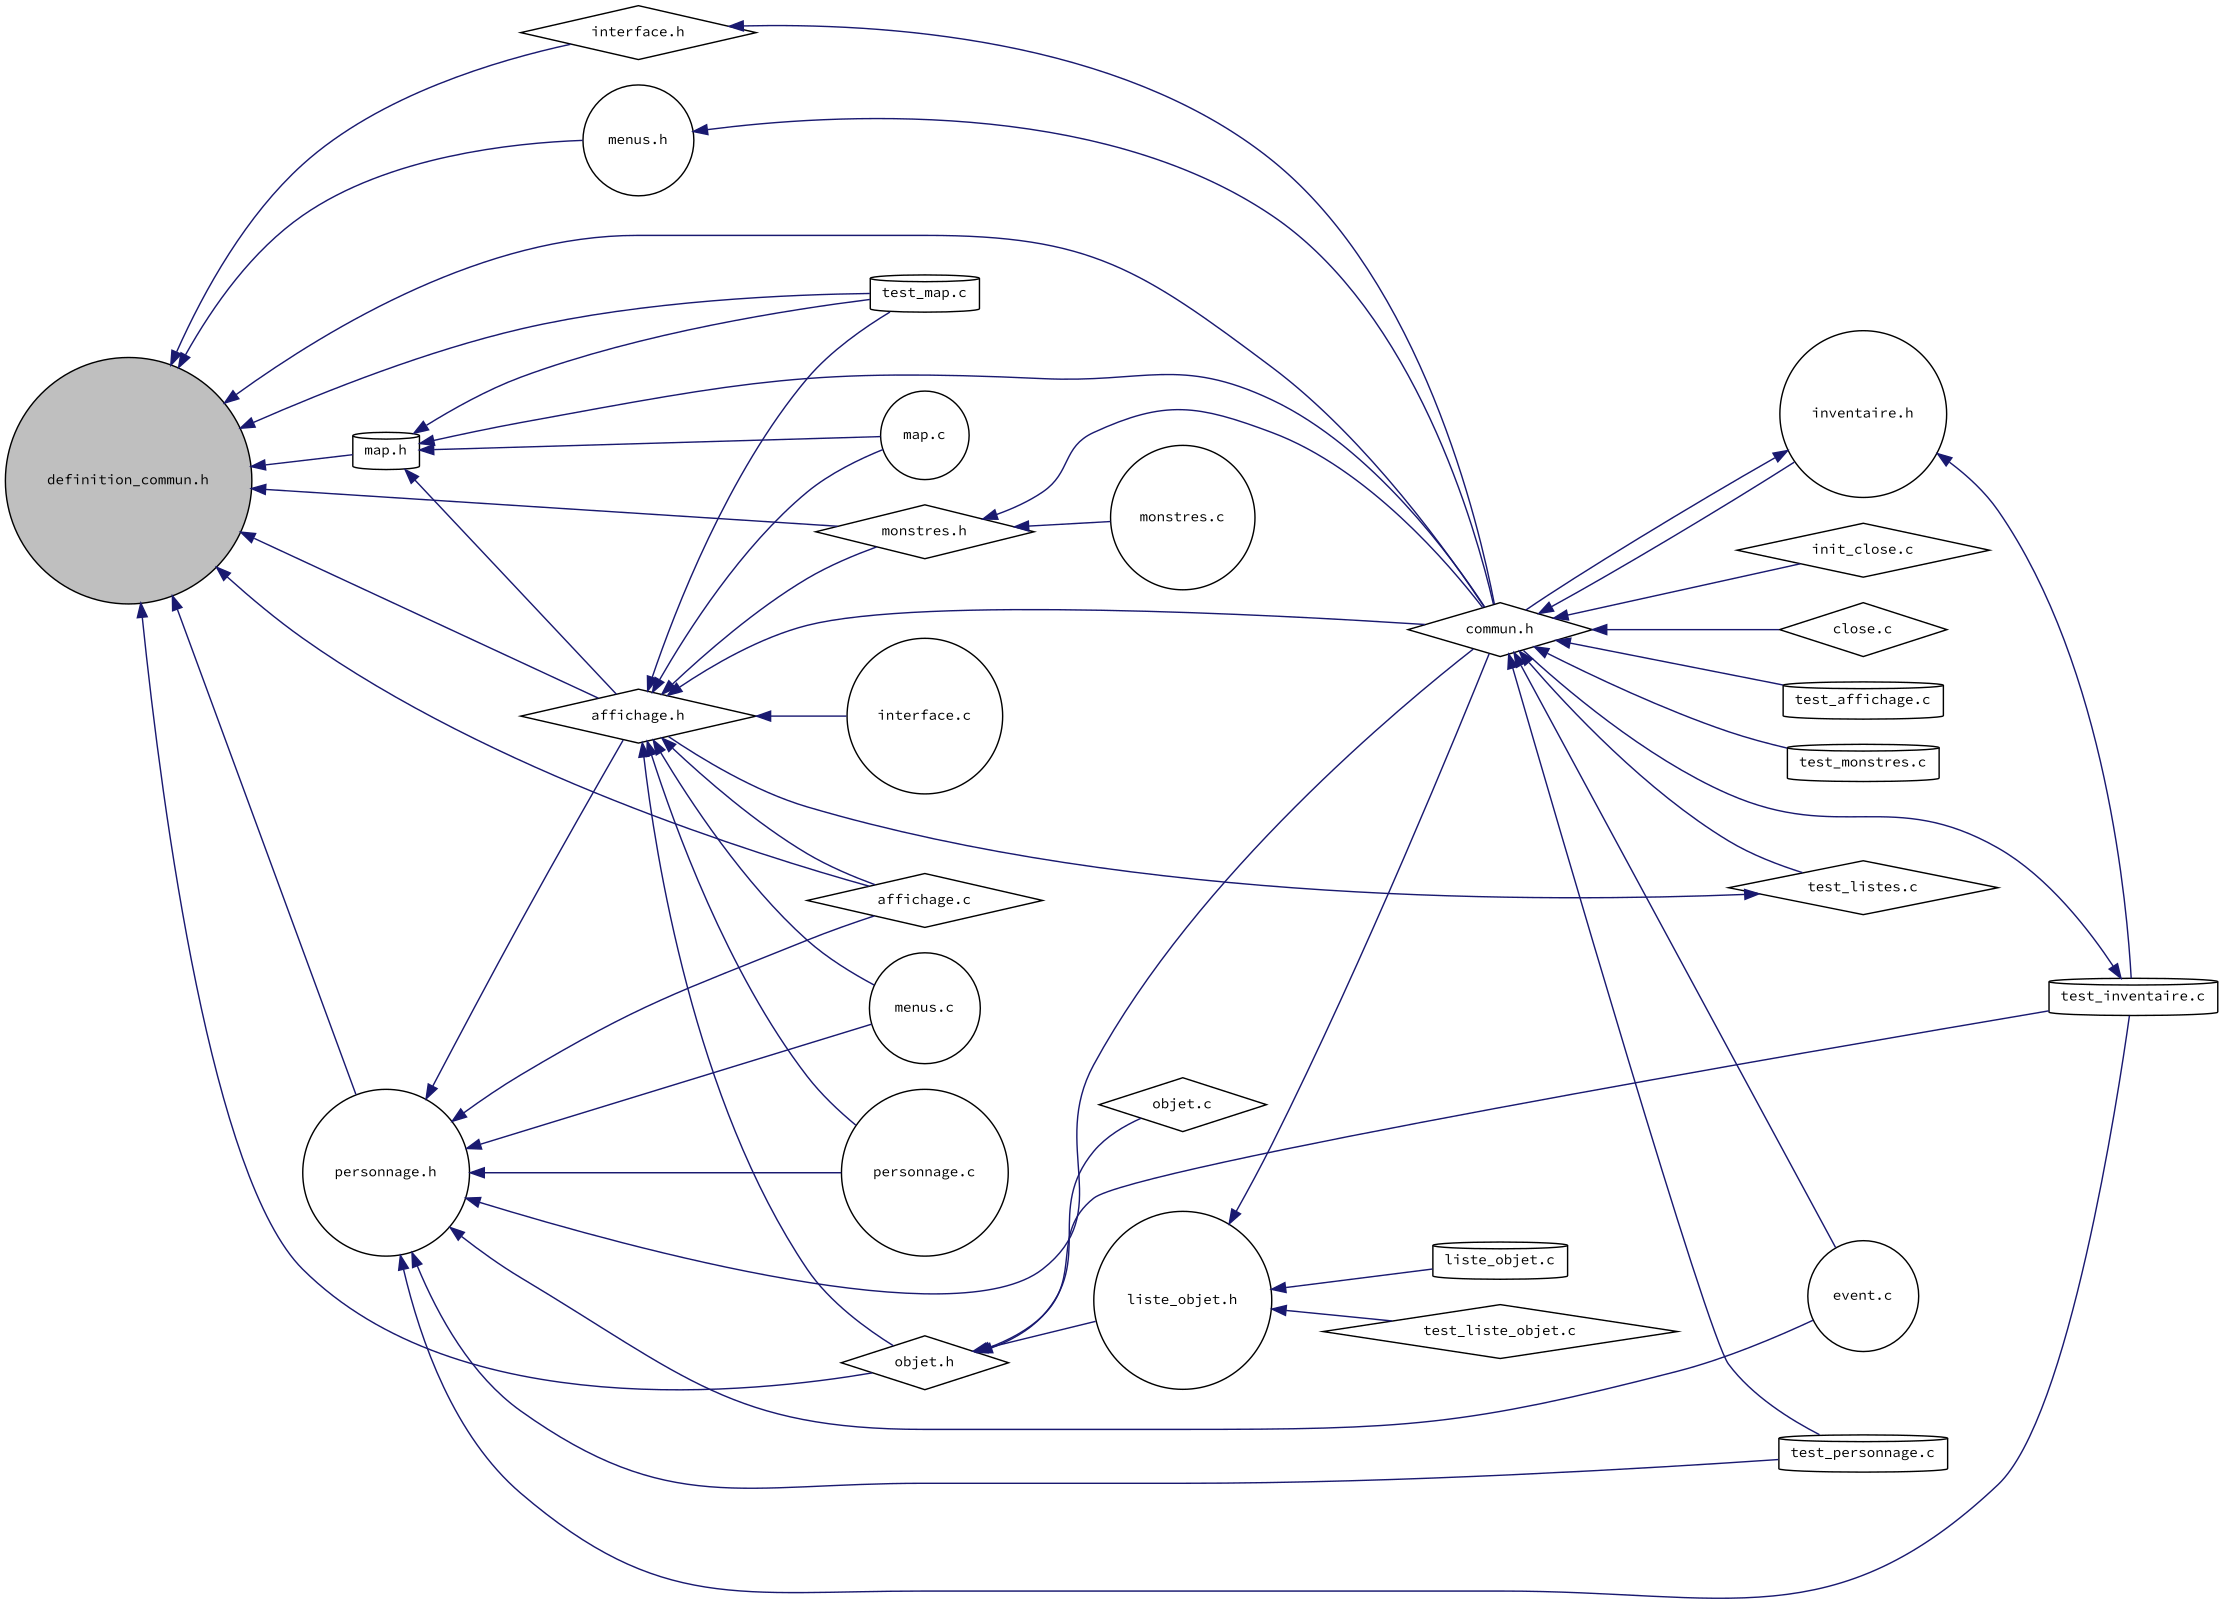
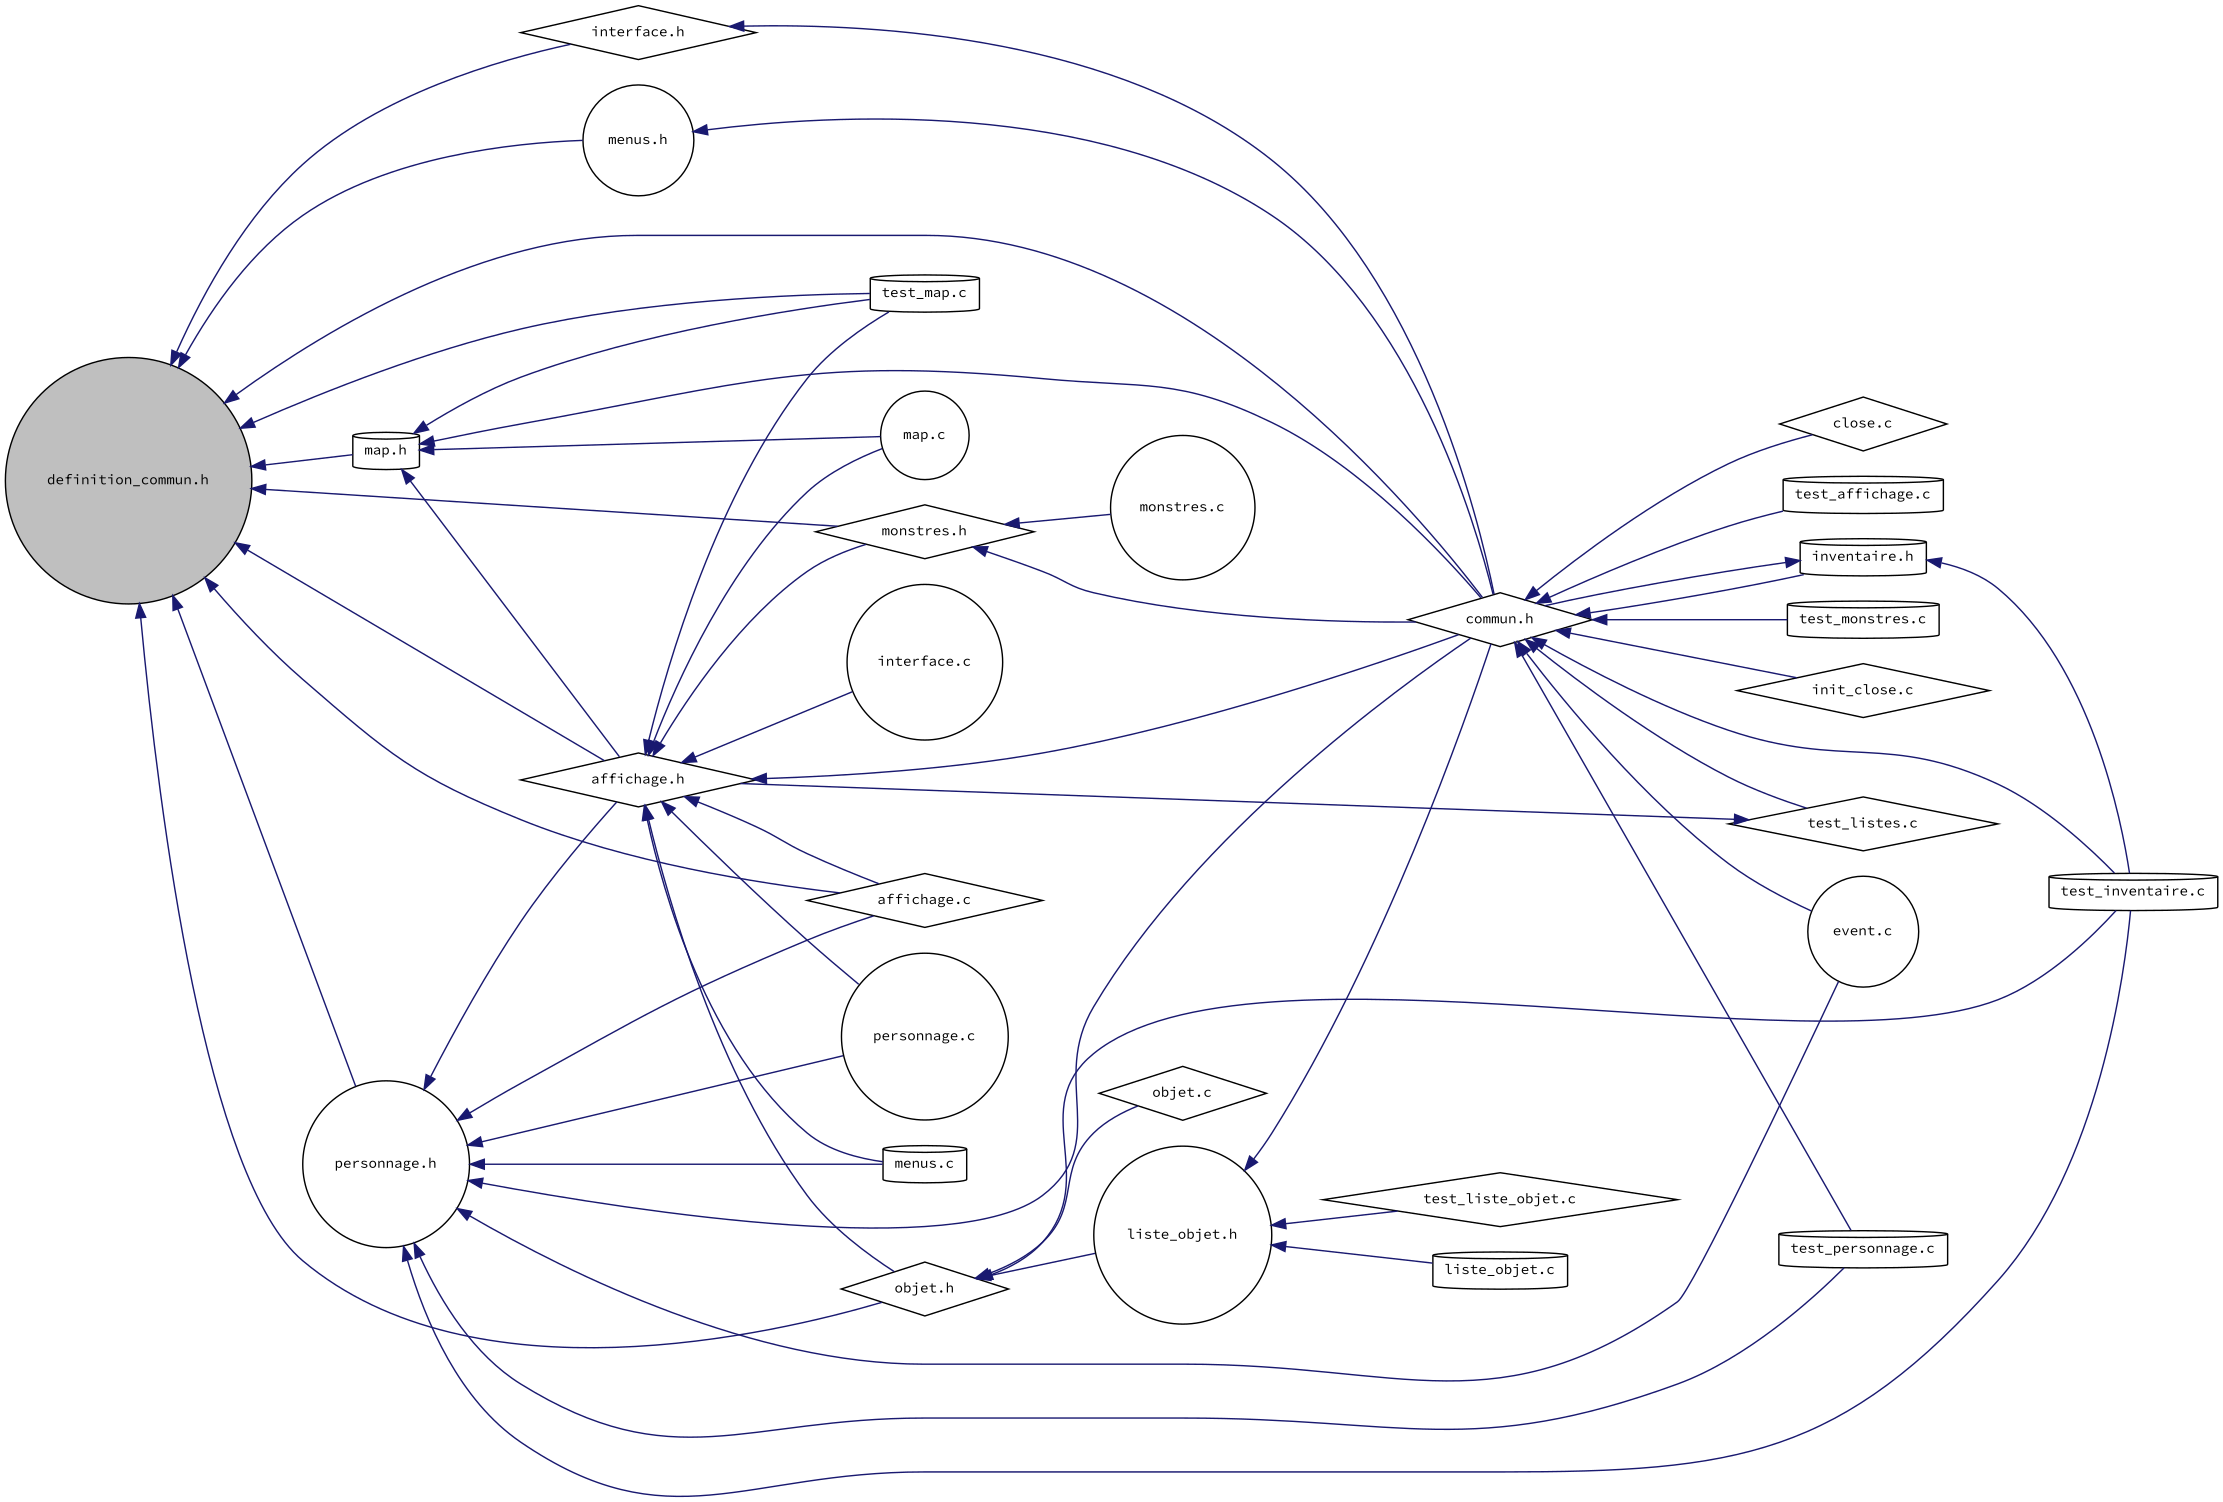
node "inventaire.h": shape circle -> cylinder
edge "commun.h" -> "test_inventaire.c": reversed
node "menus.c": shape circle -> cylinder
